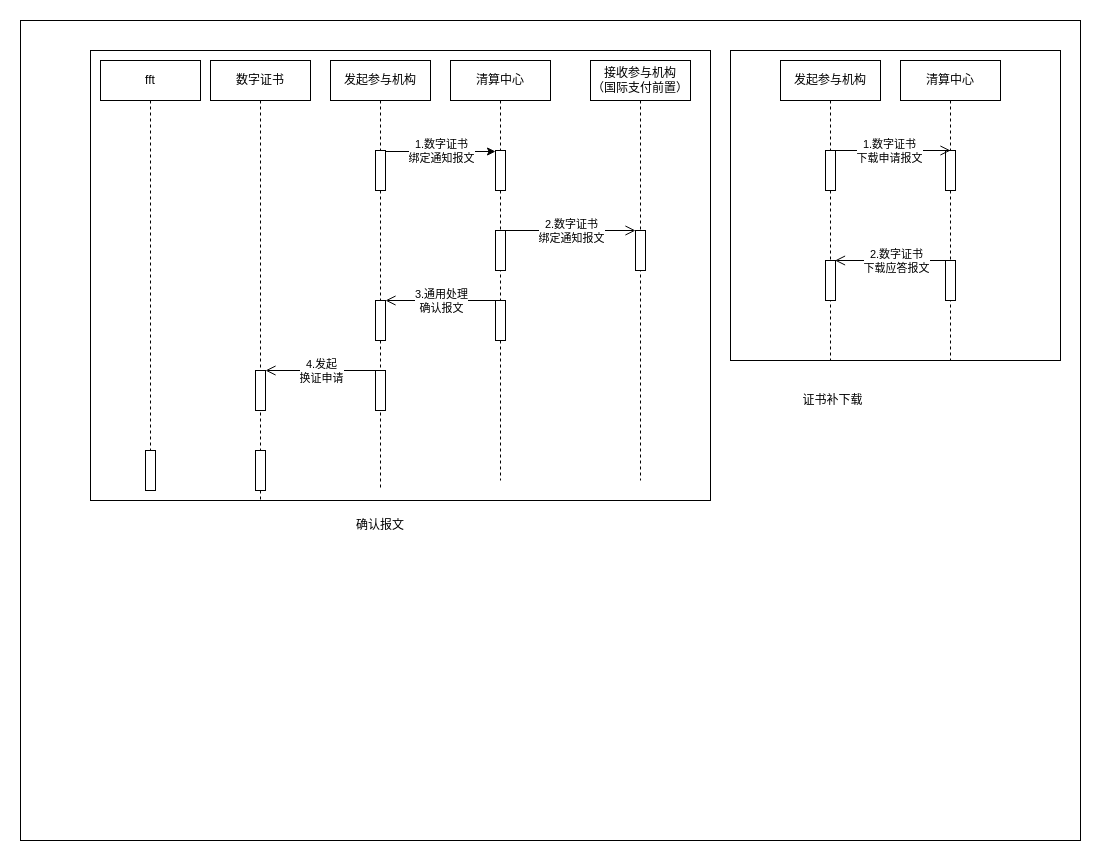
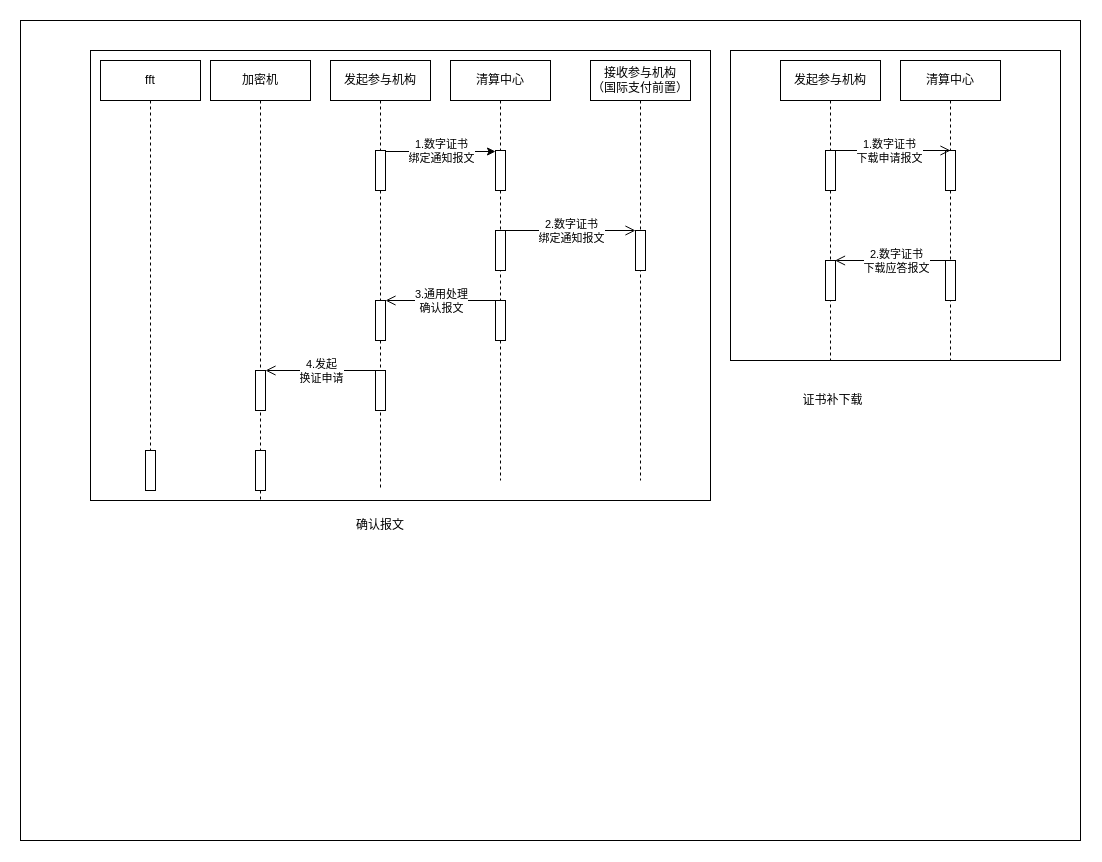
node "数字证书": label "数字证书" -> "加密机"
